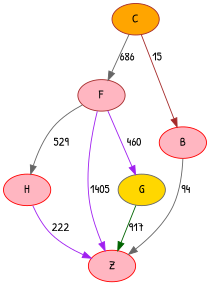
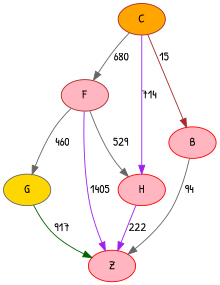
edge "C" -> "F": label "686" -> "680"
edge "C" -> "H": added, label "714"
edge "F" -> "G": color purple -> gray40
